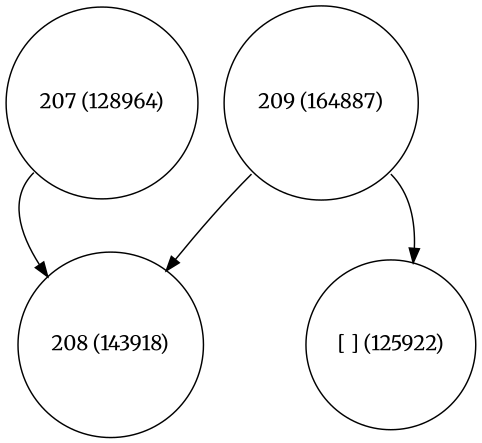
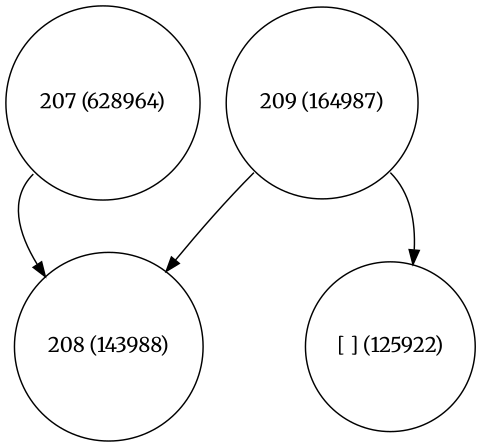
node "207 (128964)": label "207 (128964)" -> "207 (628964)"
node "209 (164887)": label "209 (164887)" -> "209 (164987)"
node "208 (143918)": label "208 (143918)" -> "208 (143988)"
